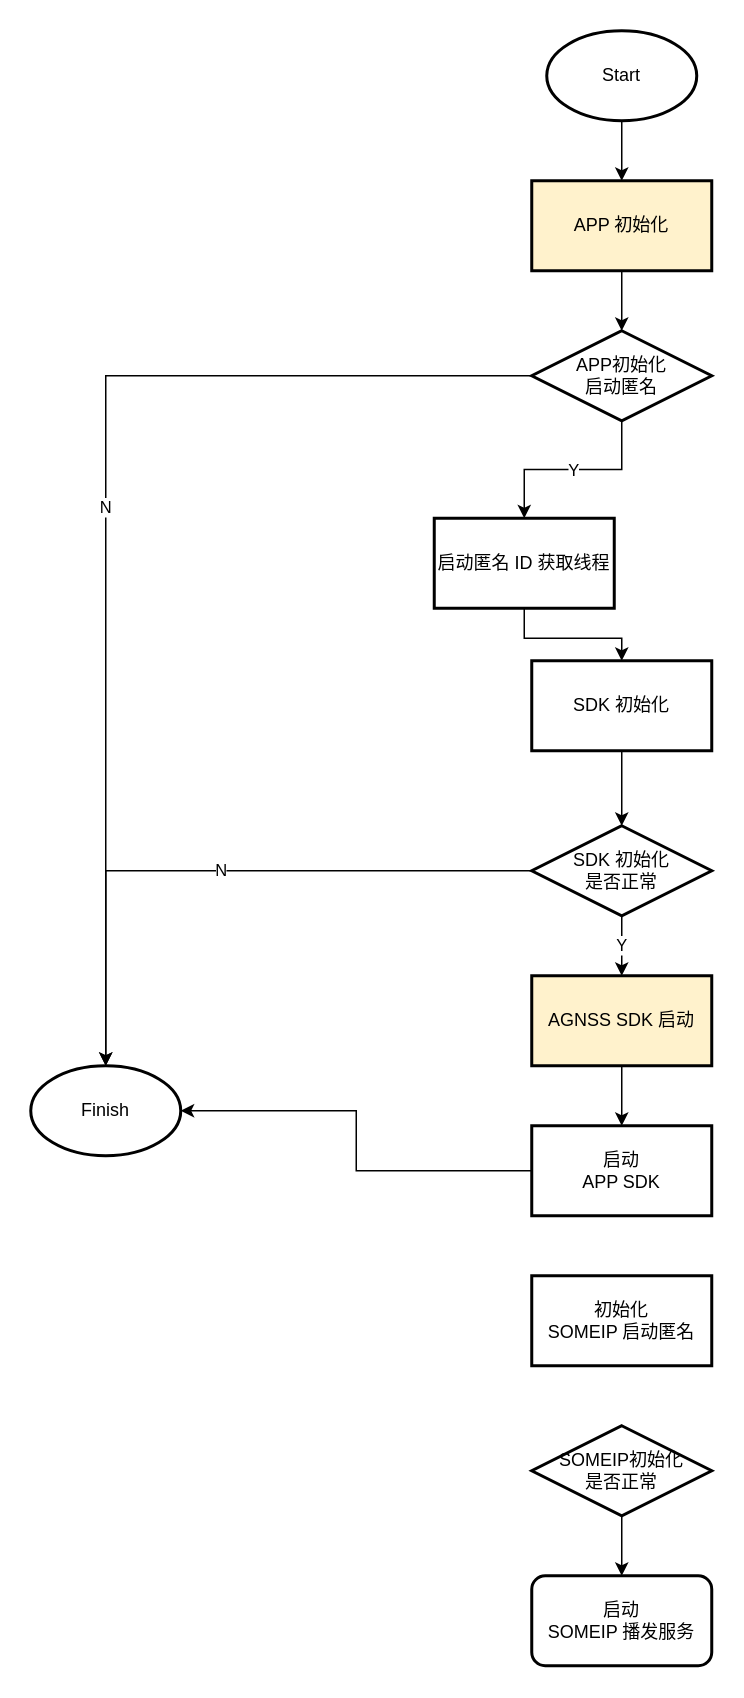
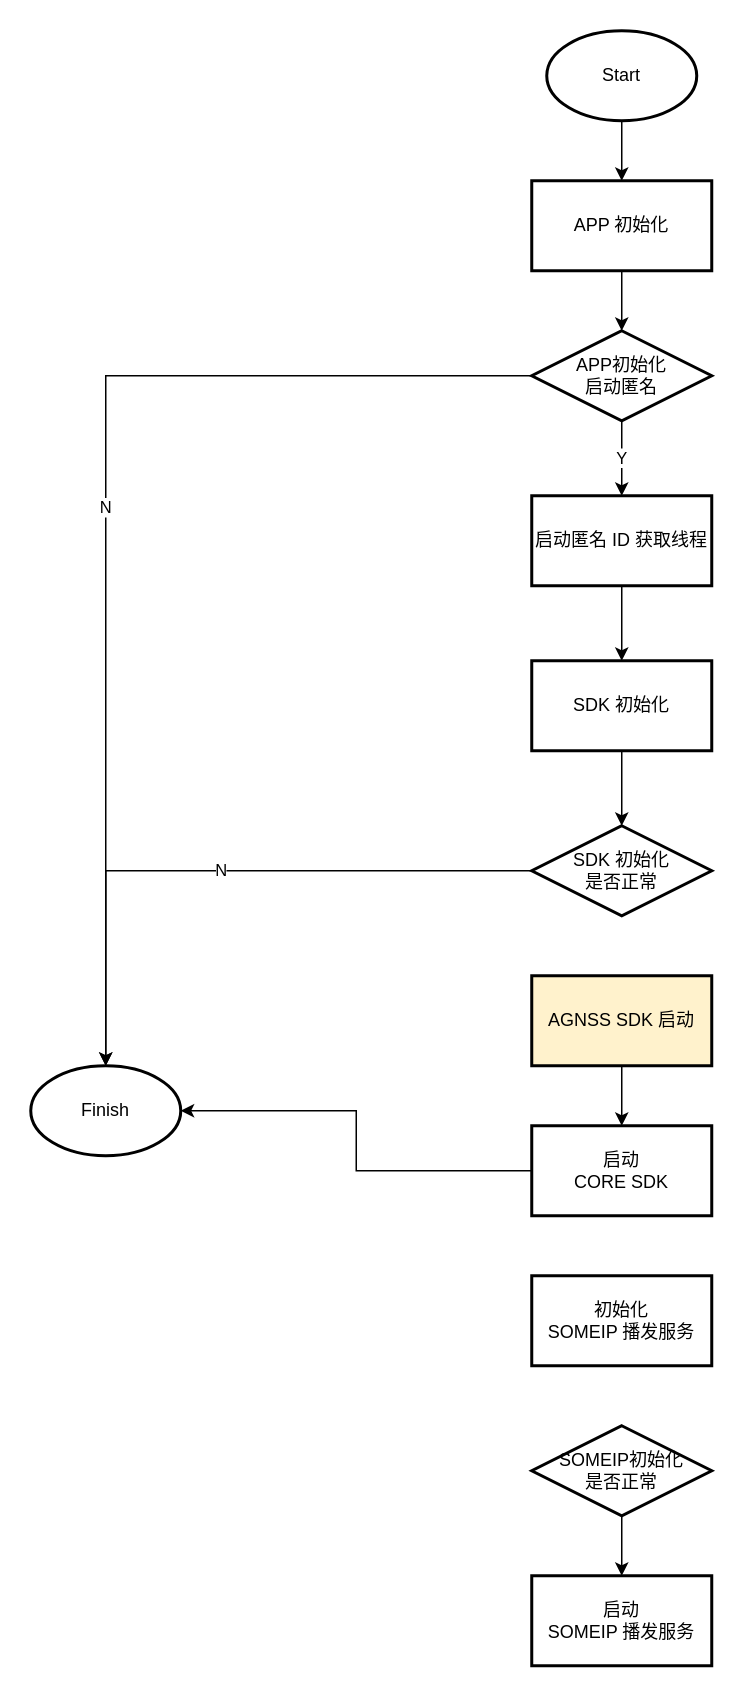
node "APP 初始化": fillcolor #fff2cc -> #ffffff
node "启动匿名 ID 获取线程": moved (524, 563) -> (622, 541)
edge "SDK 初始化 是否正常" -> "AGNSS SDK 启动": removed, label "Y"
node "启动 APP SDK": label "启动 APP SDK" -> "启动 CORE SDK"
node "初始化 SOMEIP 启动匿名": label "初始化 SOMEIP 启动匿名" -> "初始化 SOMEIP 播发服务"
node "启动 SOMEIP 播发服务": shape rounded rectangle -> rectangle
